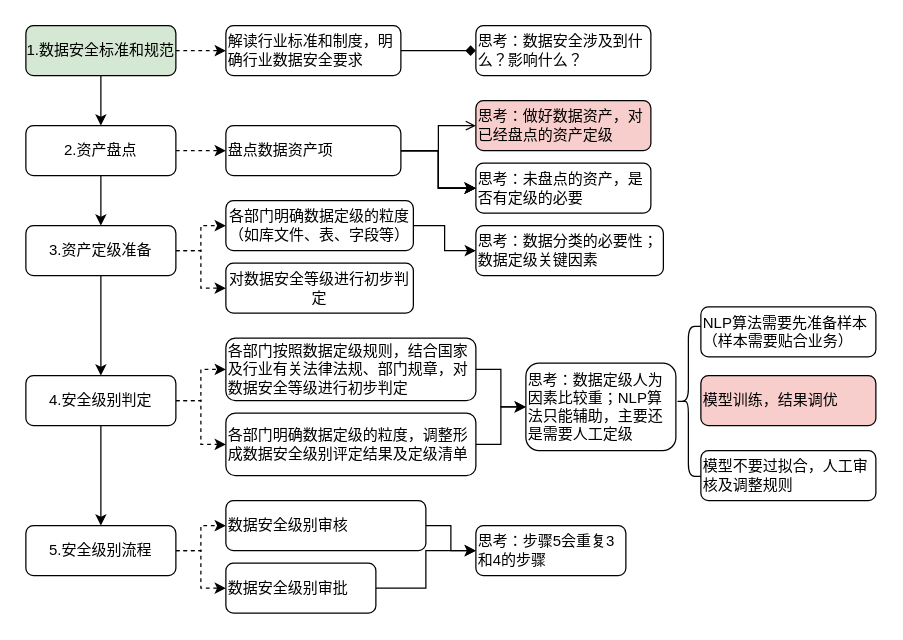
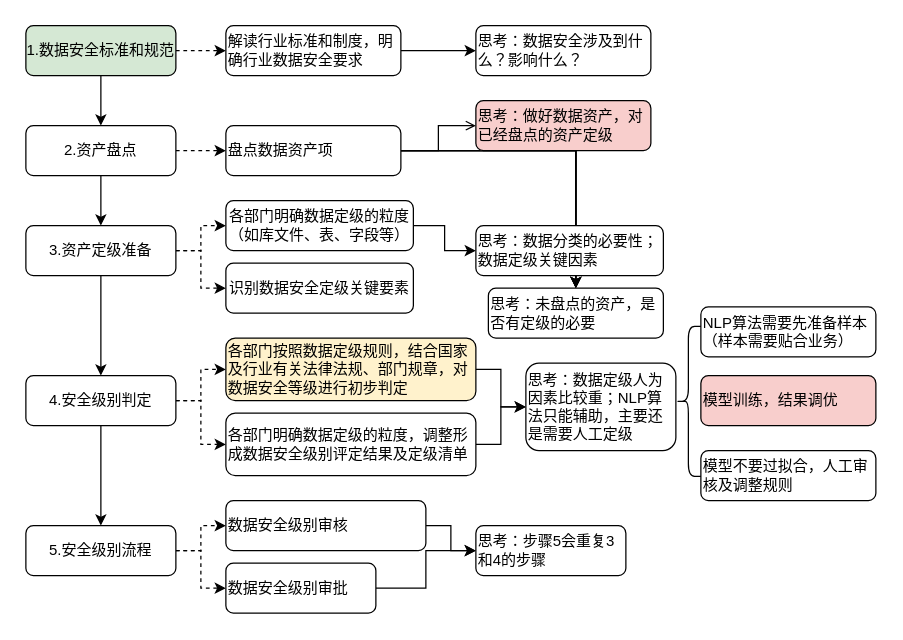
edge "解读行业标准和制度，明确行业数据安全要求" -> "思考：数据安全涉及到什么？影响什么？": arrowhead diamond -> classic
node "思考：未盘点的资产，是否有定级的必要": moved (563, 188) -> (576, 313)
node "对数据安全等级进行初步判定": label "对数据安全等级进行初步判定" -> "识别数据安全定级关键要素"
node "各部门按照数据定级规则，结合国家及行业有关法律法规、部门规章，对数据安全等级进行初步判定": fillcolor #ffffff -> #fff2cc
